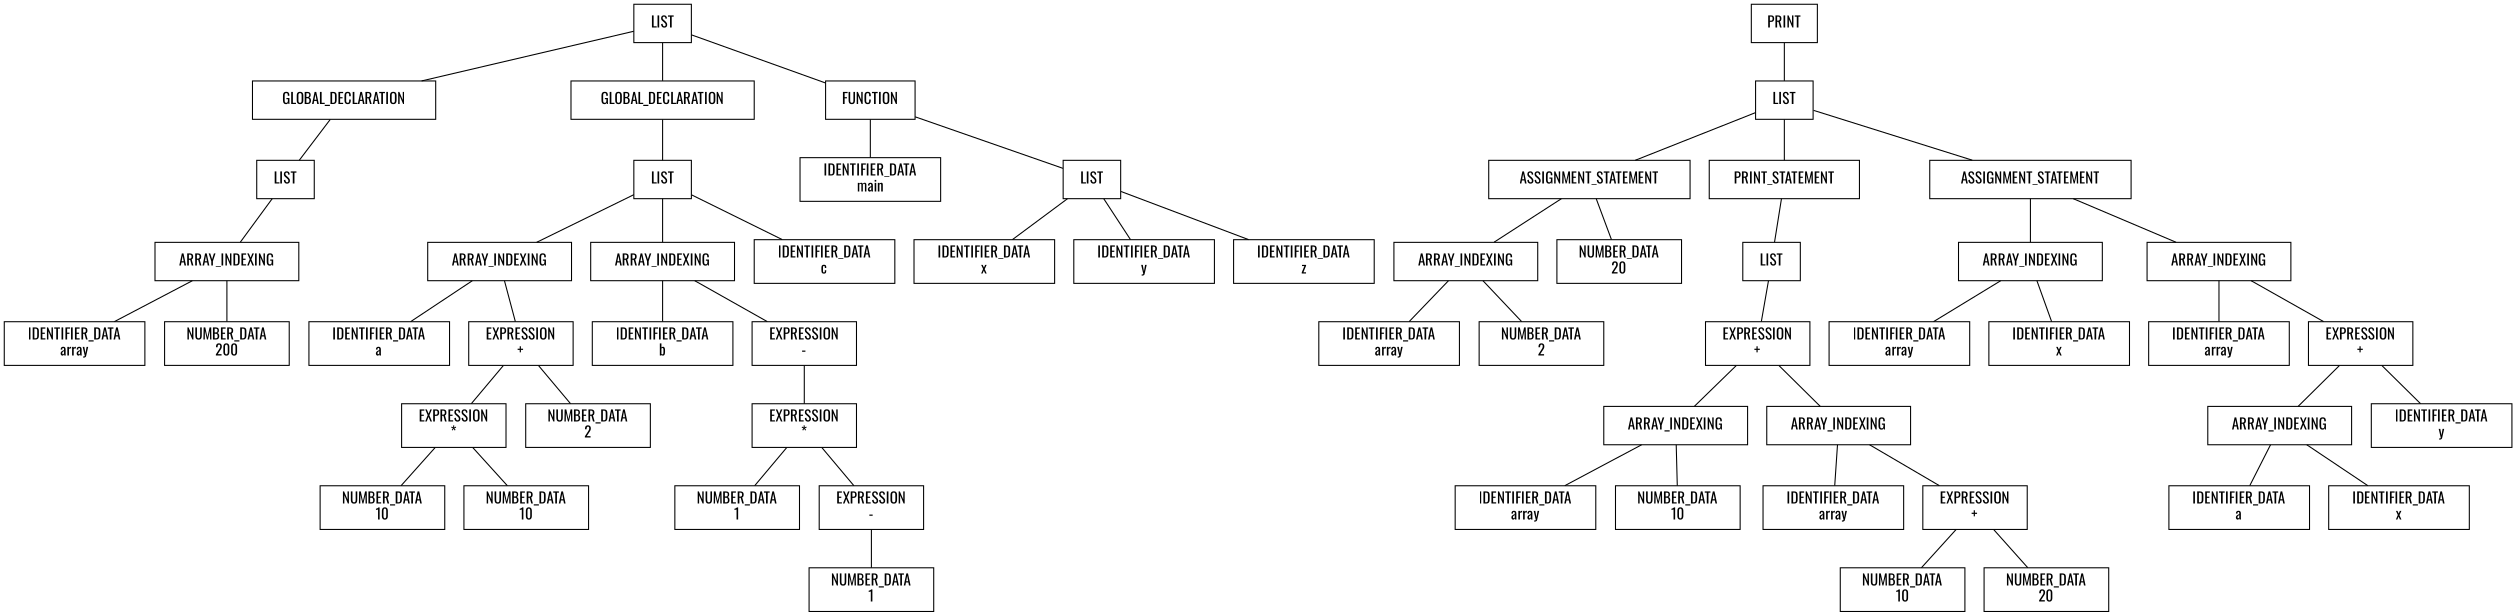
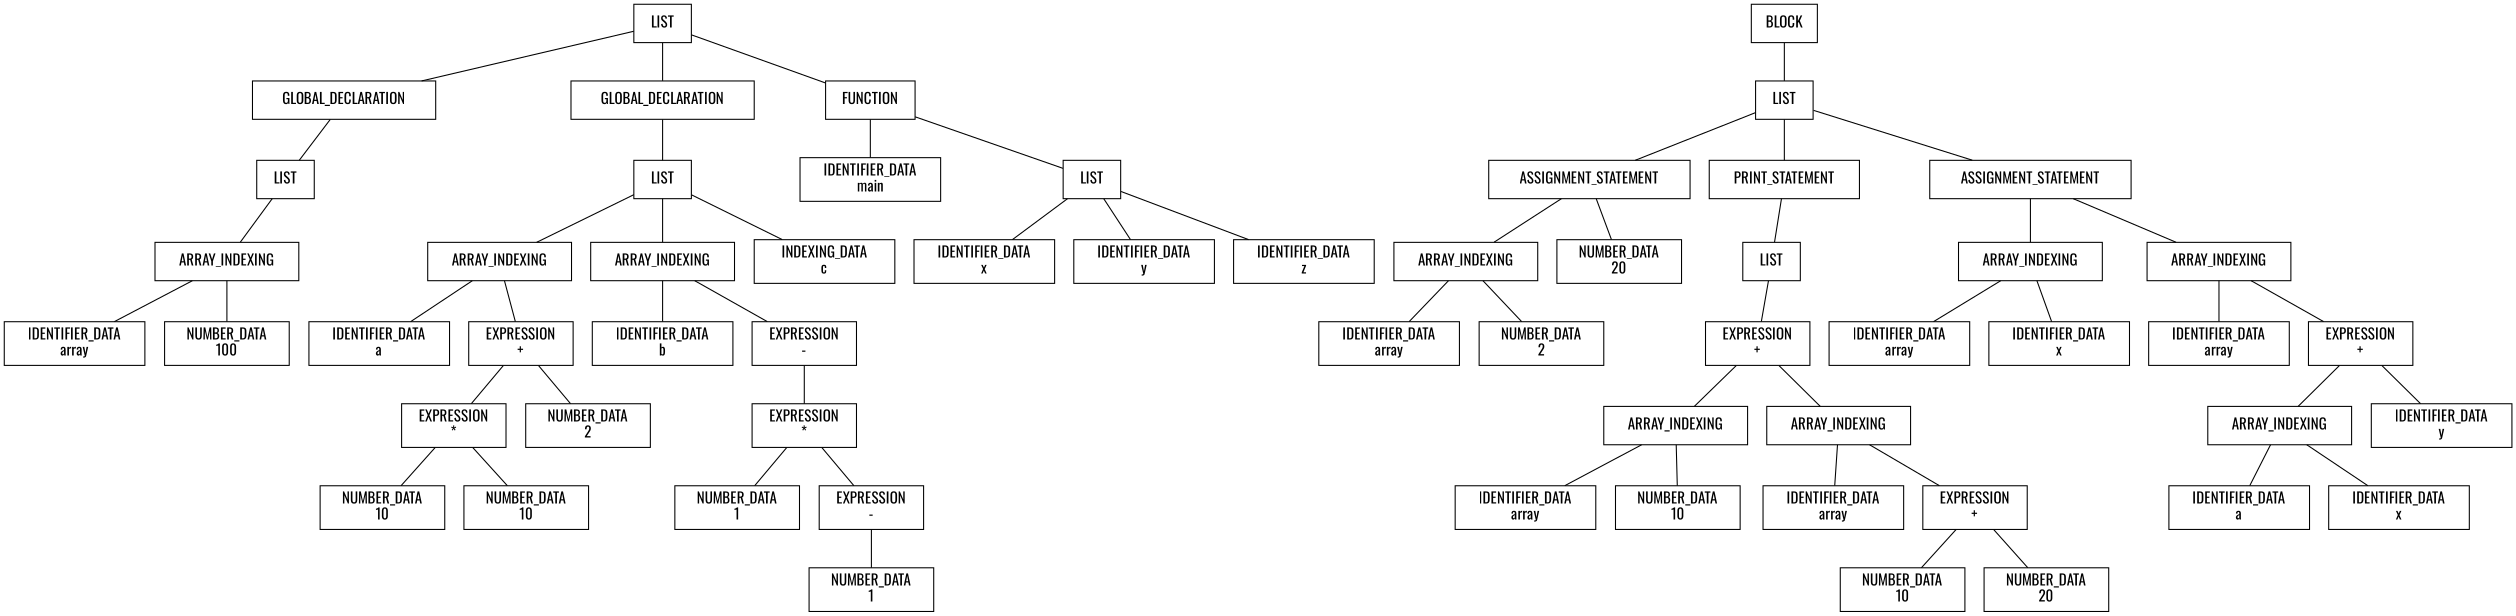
node "PRINT": label "PRINT" -> "BLOCK"
node "IDENTIFIER_DATA c": label "IDENTIFIER_DATA c" -> "INDEXING_DATA c"
node "NUMBER_DATA 200": label "NUMBER_DATA 200" -> "NUMBER_DATA 100"
